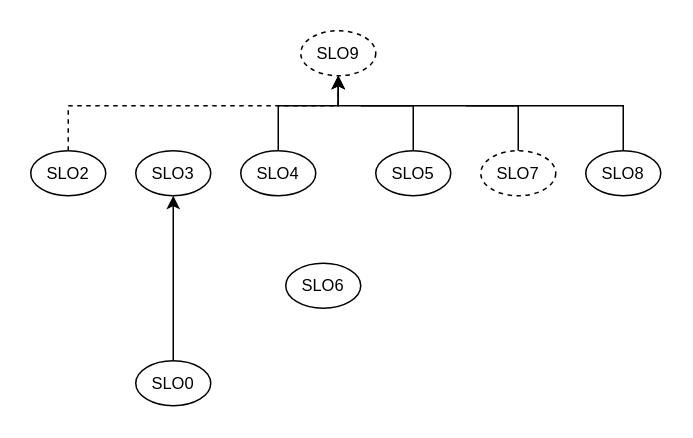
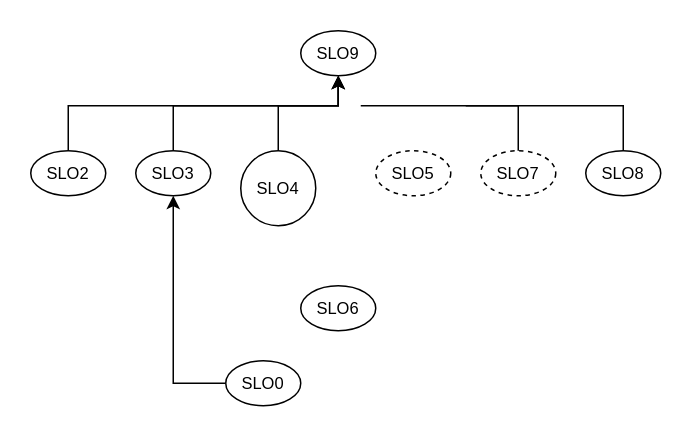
node "SLO9": style dashed -> solid
edge "SLO2" -> "SLO9": style dashed -> solid
edge "SLO5" -> "SLO9": removed
edge "SLO3" -> "SLO9": added
node "SLO4": size 75x45 -> 75x75
node "SLO5": style solid -> dashed
node "SLO6": moved (323, 286) -> (338, 308)
node "SLO0": moved (173, 383) -> (263, 383)
